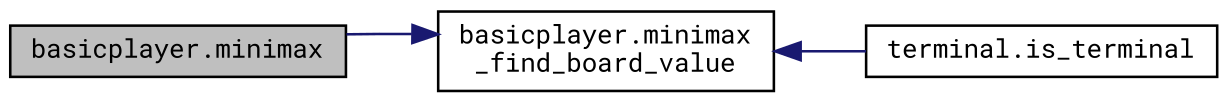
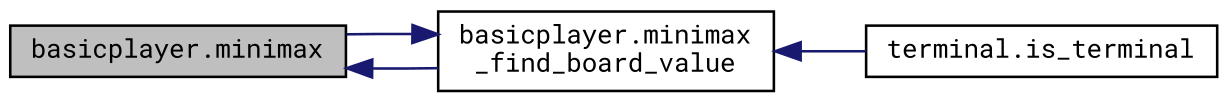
edge "basicplayer.minimax _find_board_value" -> "basicplayer.minimax": added
